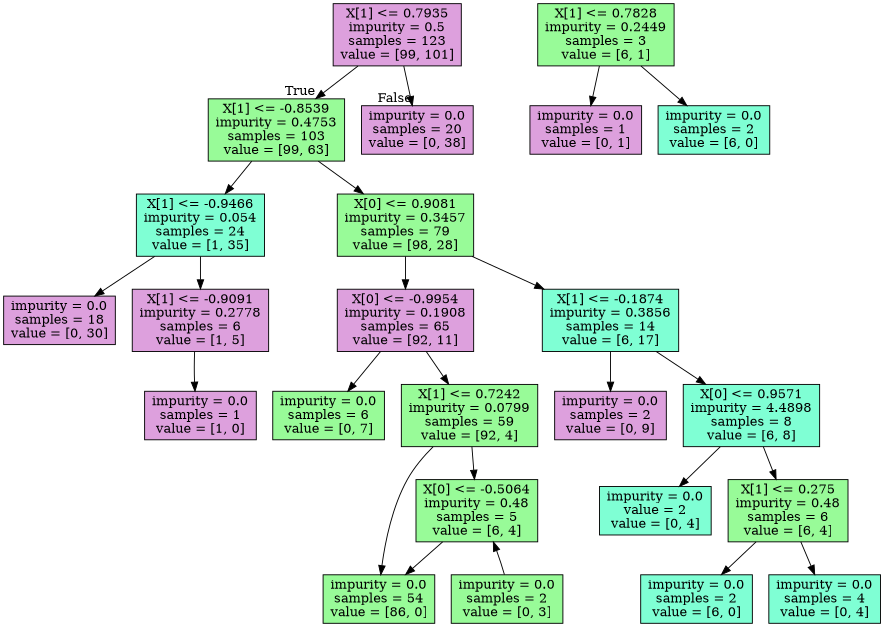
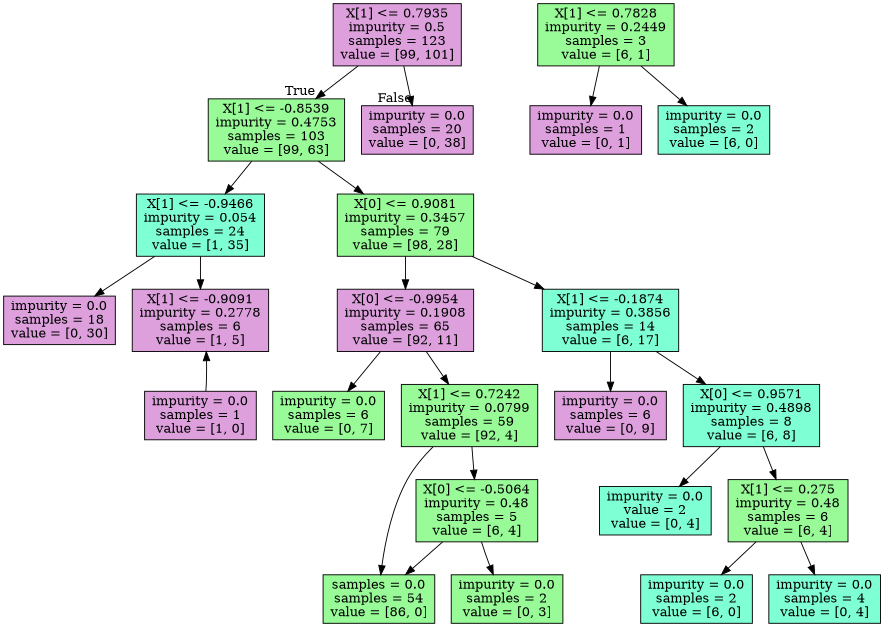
edge "X[1] <= -0.9091 impurity = 0.2778 samples = 6 value = [1, 5]" -> "impurity = 0.0 samples = 1 value = [1, 0]": reversed
node "impurity = 0.0 samples = 2 value = [0, 9]": label "impurity = 0.0 samples = 2 value = [0, 9]" -> "impurity = 0.0 samples = 6 value = [0, 9]"
node "X[0] <= 0.9571 impurity = 4.4898 samples = 8 value = [6, 8]": label "X[0] <= 0.9571 impurity = 4.4898 samples = 8 value = [6, 8]" -> "X[0] <= 0.9571 impurity = 0.4898 samples = 8 value = [6, 8]"
edge "impurity = 0.0 samples = 2 value = [0, 3]" -> "X[0] <= -0.5064 impurity = 0.48 samples = 5 value = [6, 4]": reversed
node "impurity = 0.0 samples = 54 value = [86, 0]": label "impurity = 0.0 samples = 54 value = [86, 0]" -> "samples = 0.0 samples = 54 value = [86, 0]"
